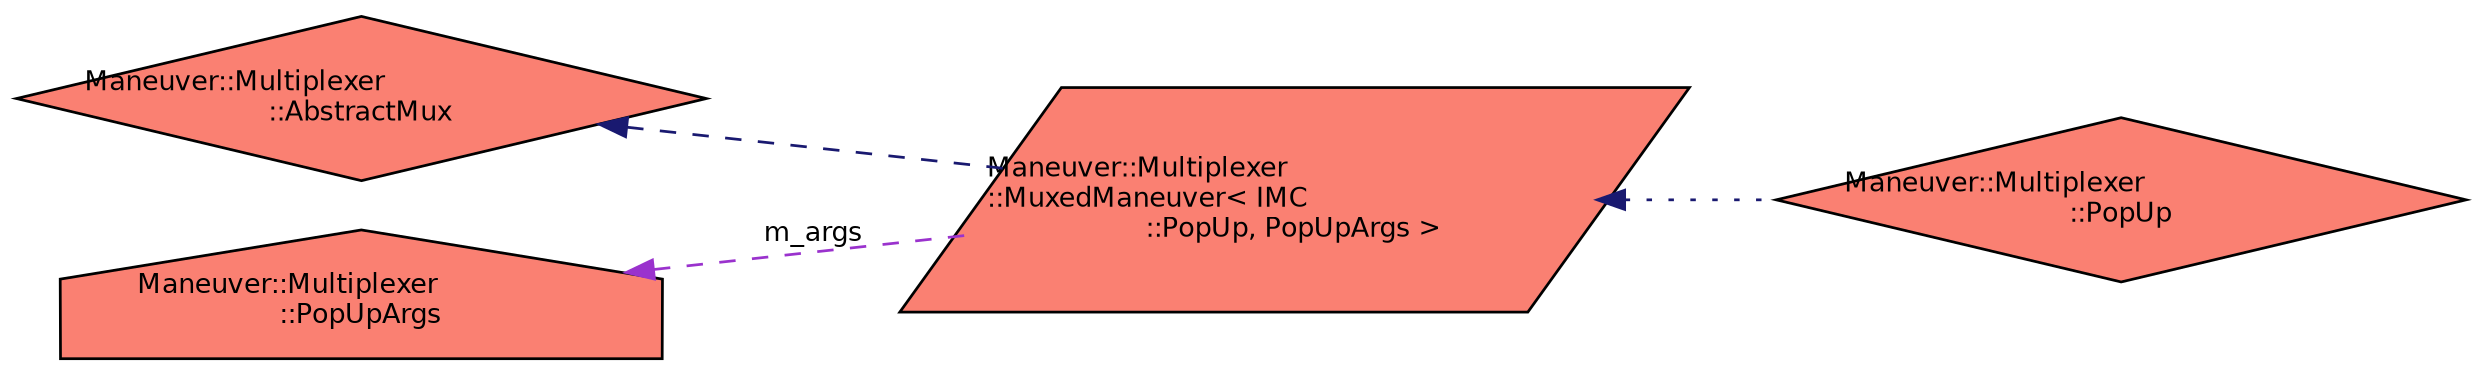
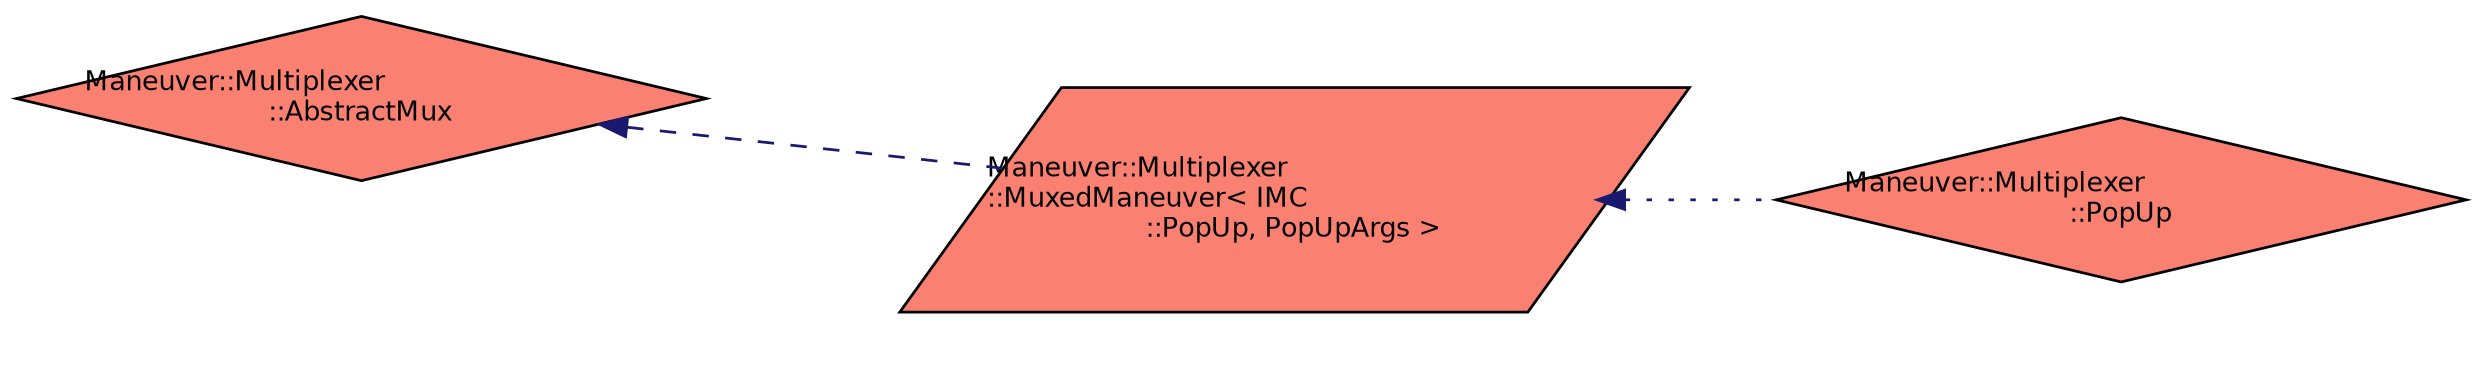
node "Maneuver::Multiplexer ::PopUpArgs": removed
